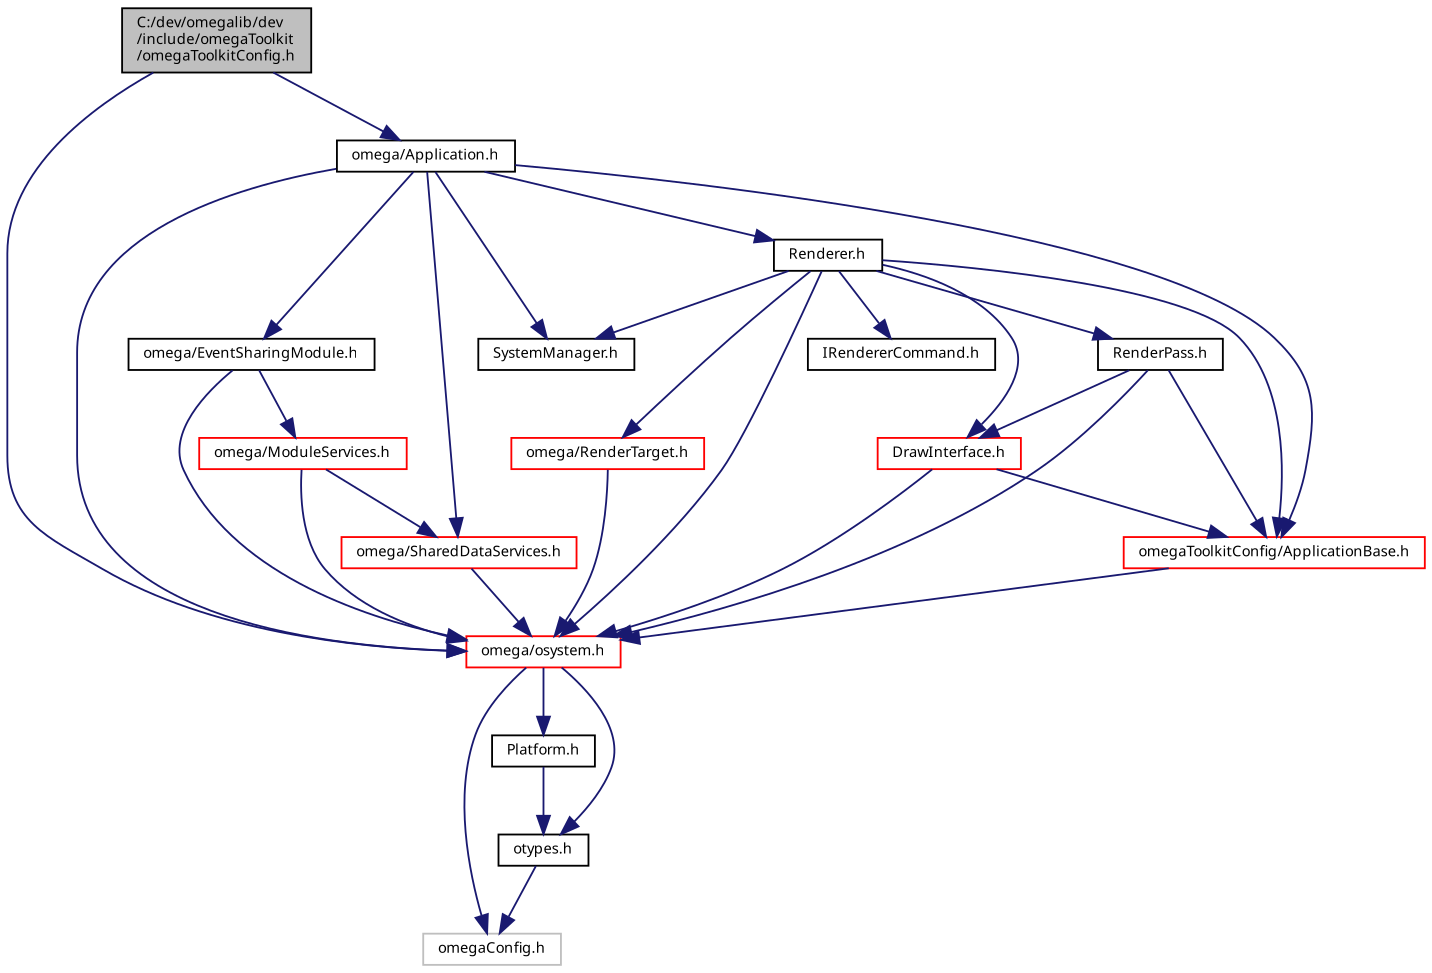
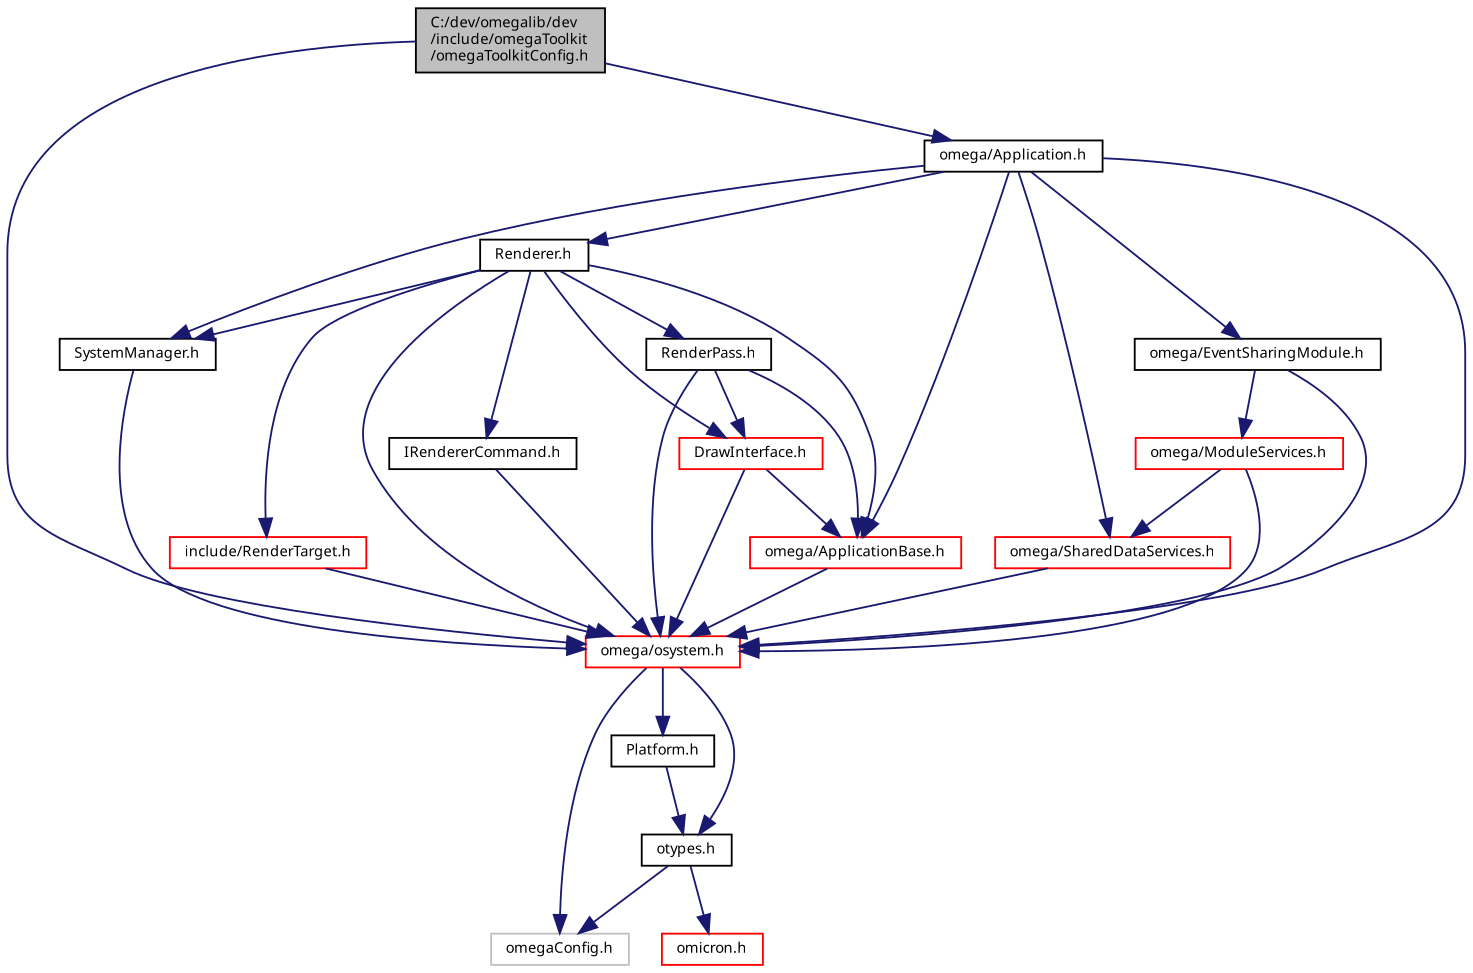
node "omega/RenderTarget.h": label "omega/RenderTarget.h" -> "include/RenderTarget.h"
edge "IRendererCommand.h" -> "omega/osystem.h": added
node "omegaToolkitConfig/ApplicationBase.h": label "omegaToolkitConfig/ApplicationBase.h" -> "omega/ApplicationBase.h"
edge "SystemManager.h" -> "omega/osystem.h": added
node "omicron.h": added
